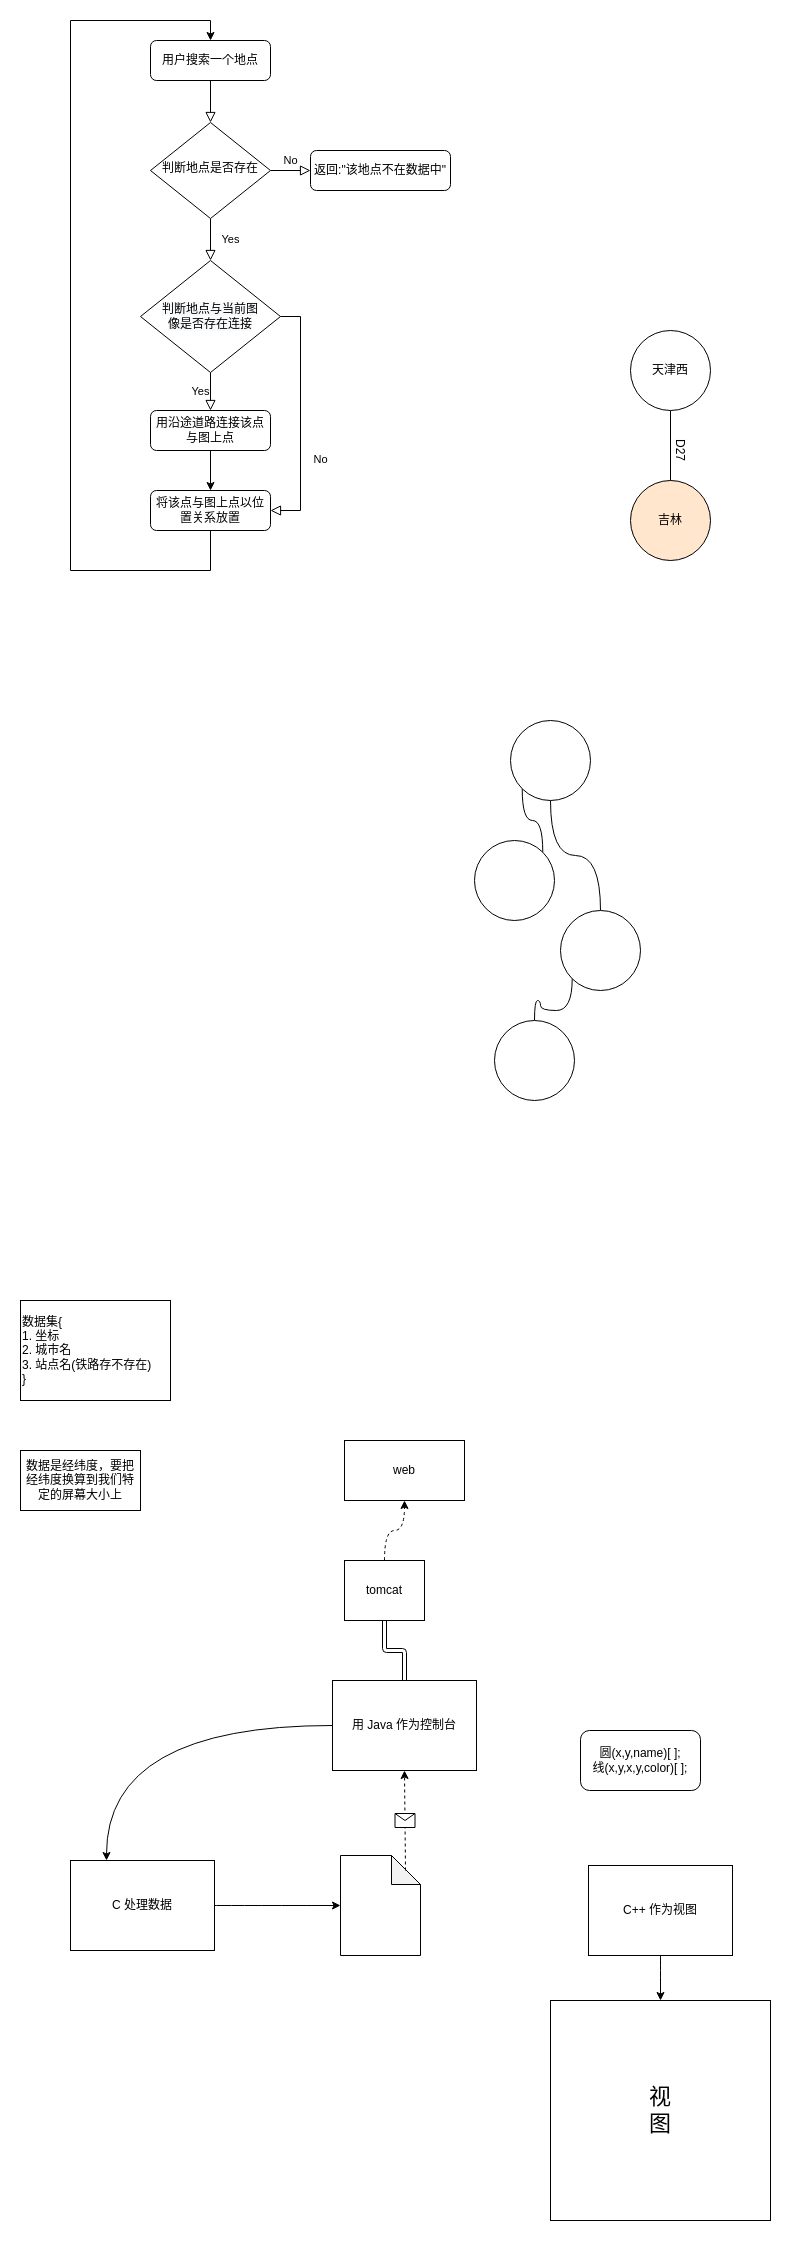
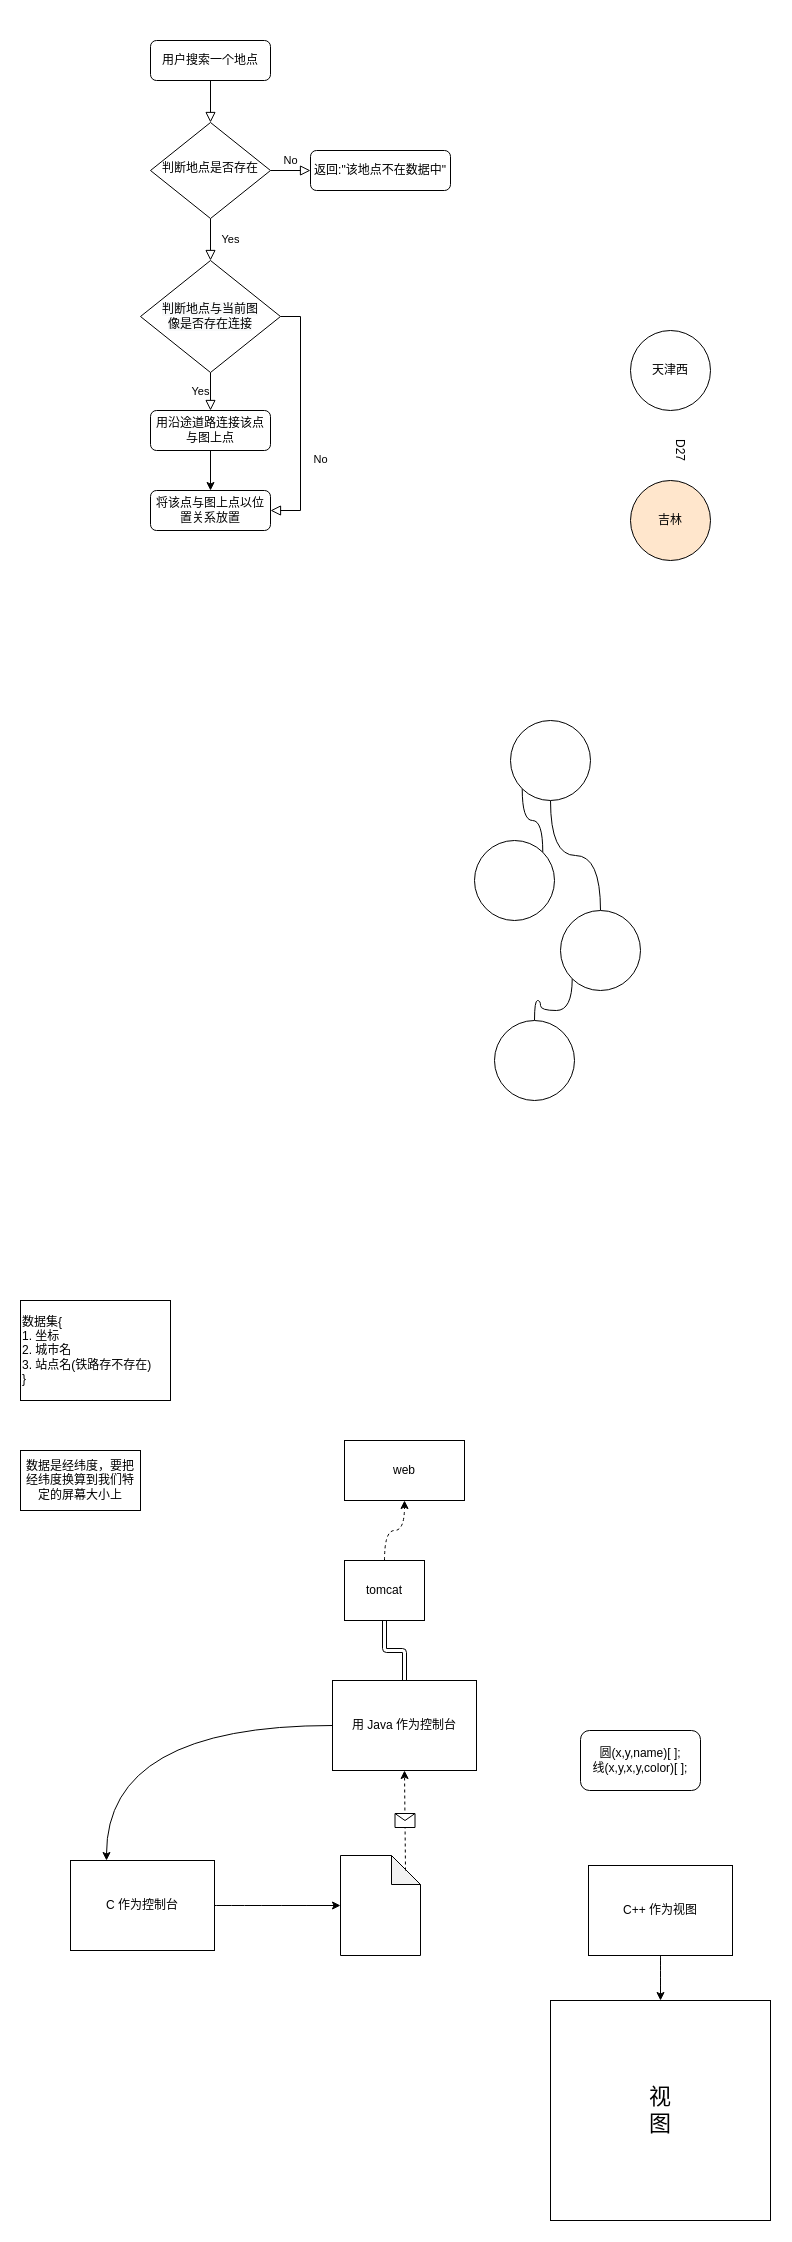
edge "将该点与图上点以位置关系放置" -> "用户搜索一个地点": removed
edge "天津西" -- "吉林": removed
node "C 处理数据": label "C 处理数据" -> "C 作为控制台"
